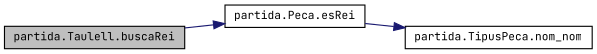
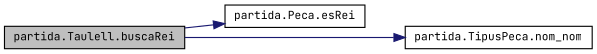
edge "partida.Peca.esRei" -> "partida.TipusPeca.nom_nom": now "partida.Taulell.buscaRei" -> "partida.TipusPeca.nom_nom"
